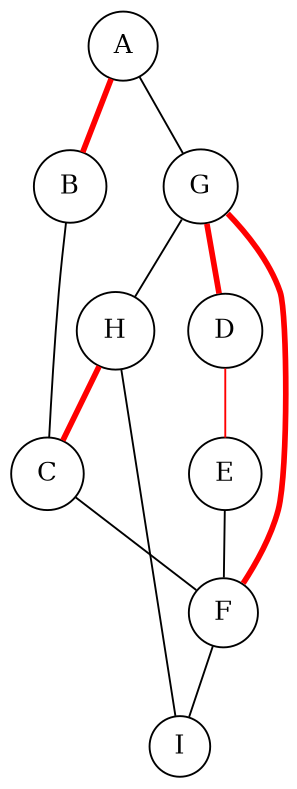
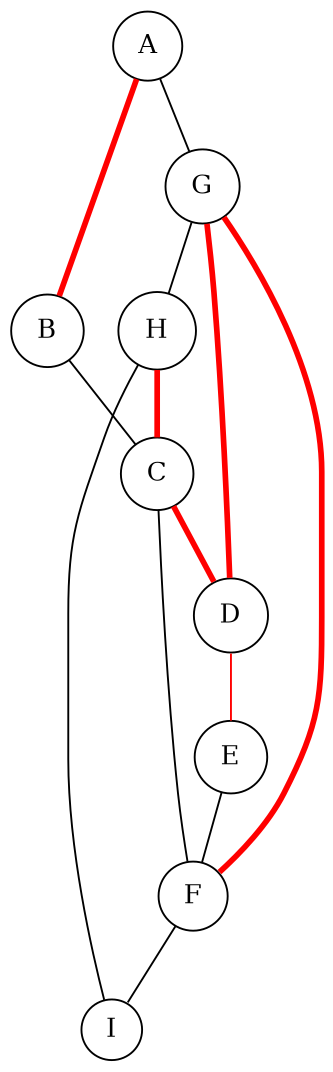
edge "C" -- "D": added
